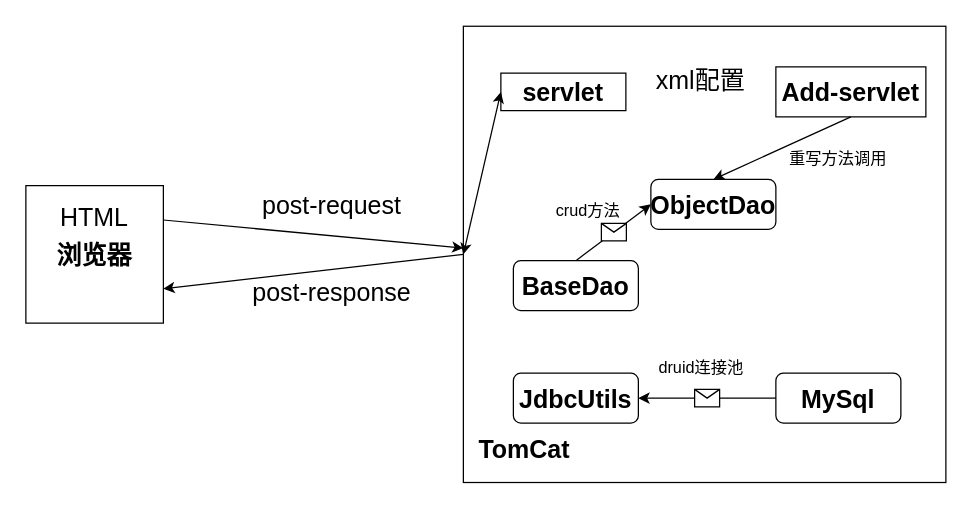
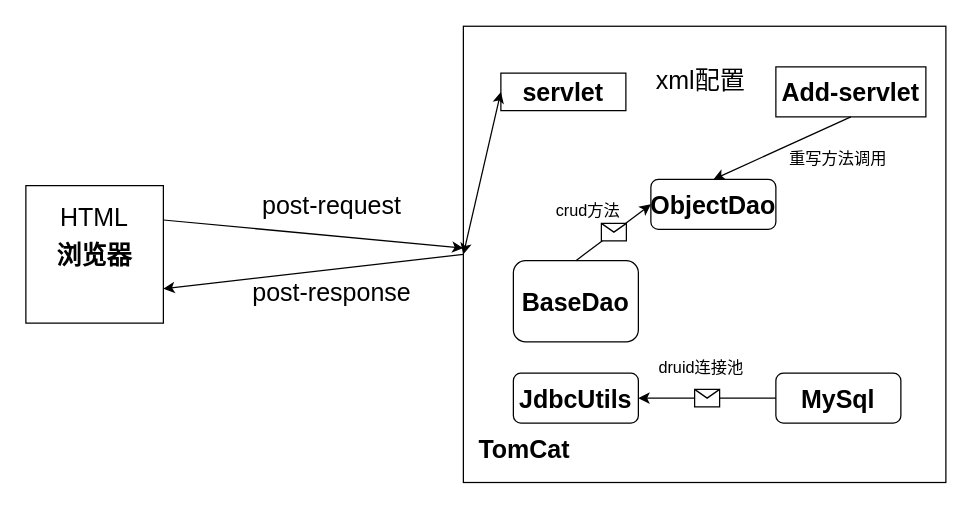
node "BaseDao": size 125x50 -> 125x81
